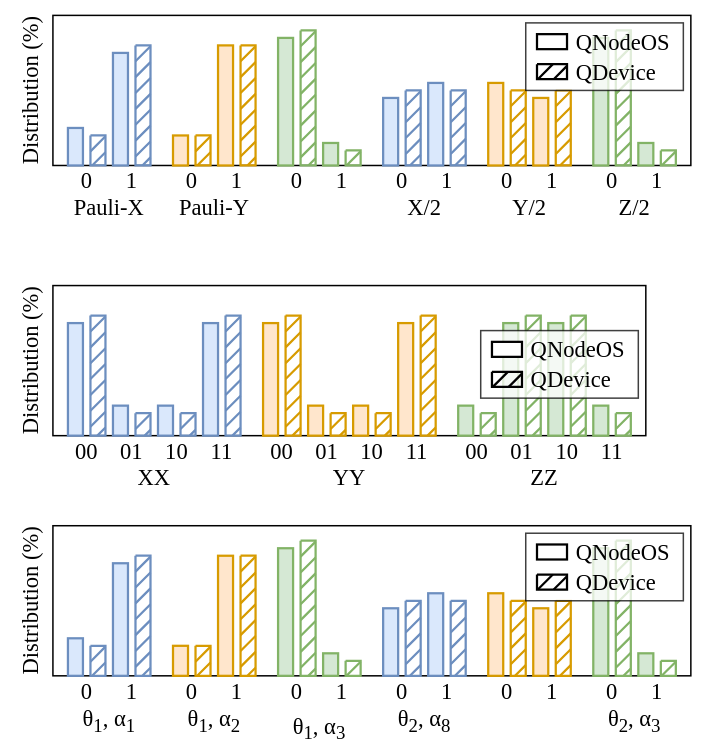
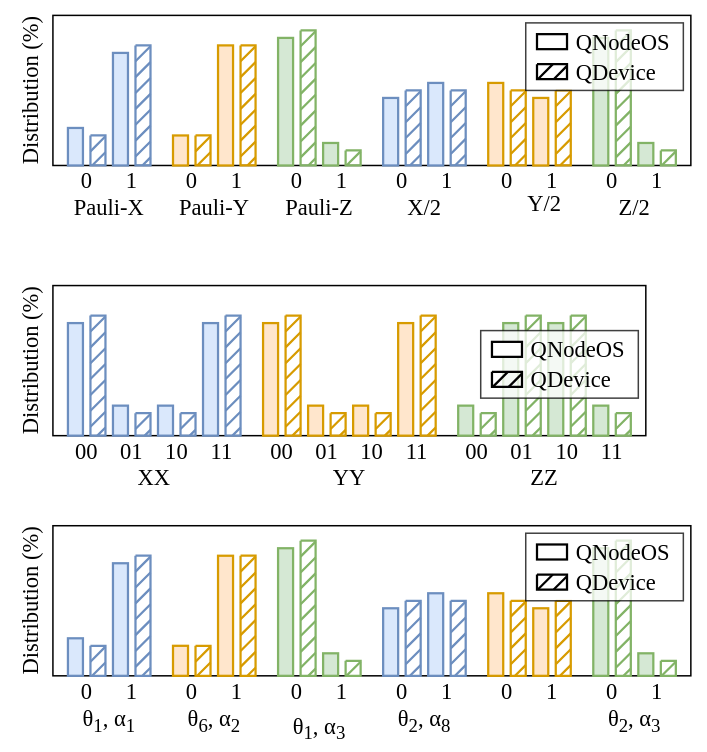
node "Pauli-Z": added
node "Y/2": moved (529, 207) -> (544, 203)
node "θ1, α2": label "θ1, α2" -> "θ6, α2"
